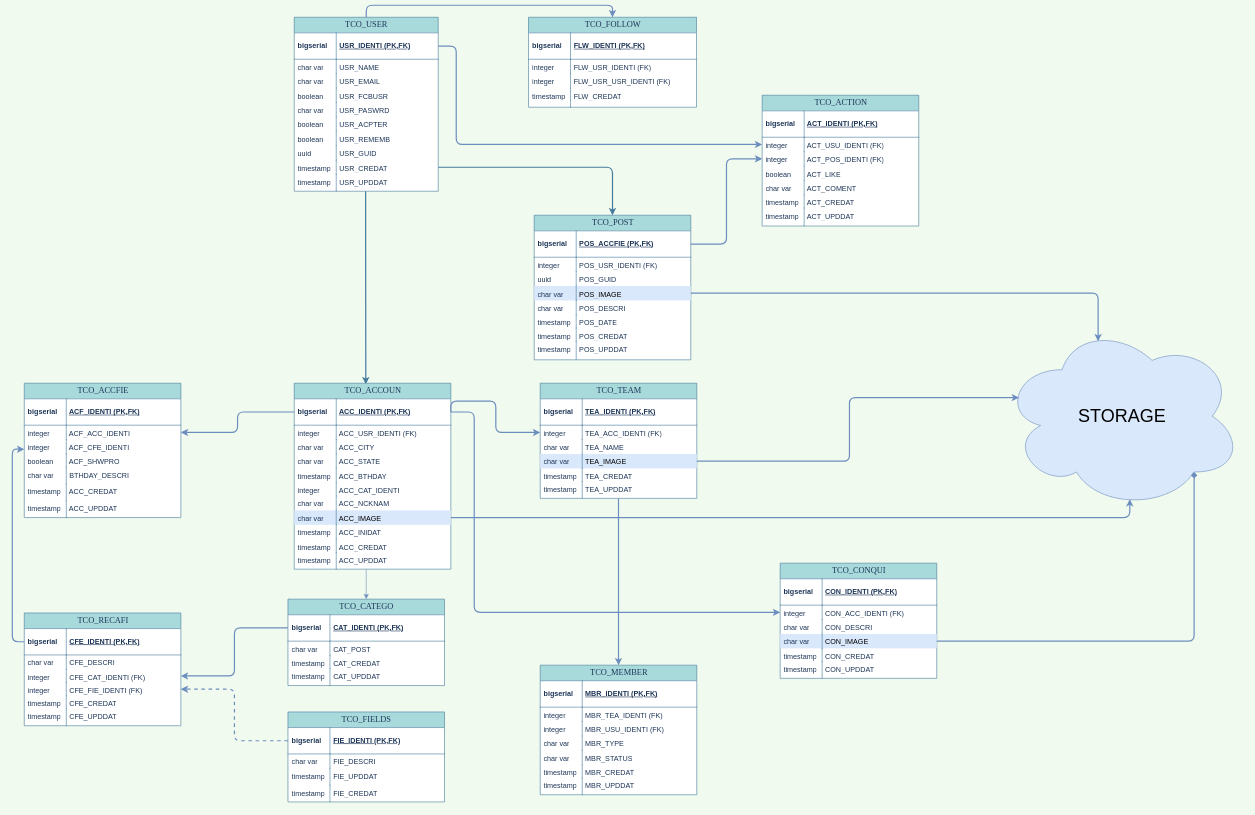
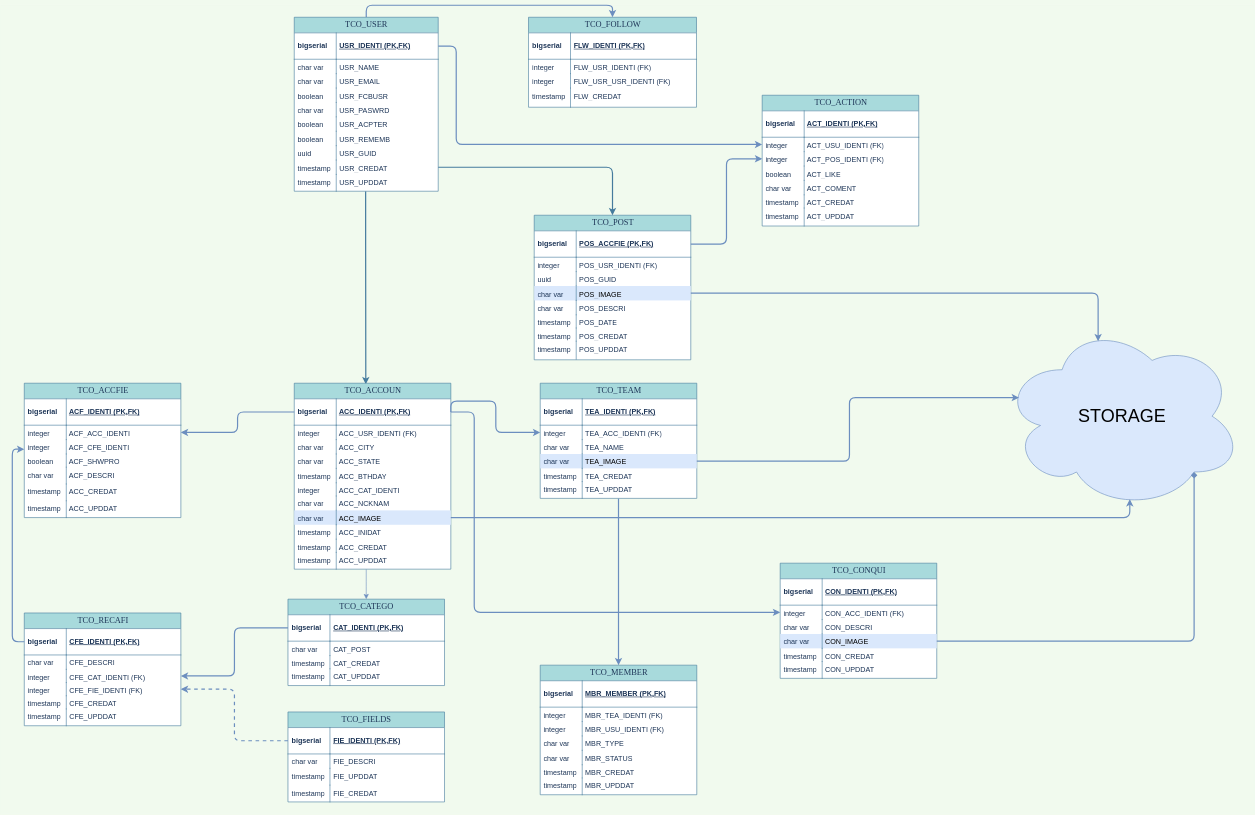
node "BTHDAY_DESCRI": label "BTHDAY_DESCRI" -> "ACF_DESCRI"
node "MBR_IDENTI (PK,FK)": label "MBR_IDENTI (PK,FK)" -> "MBR_MEMBER (PK,FK)"
